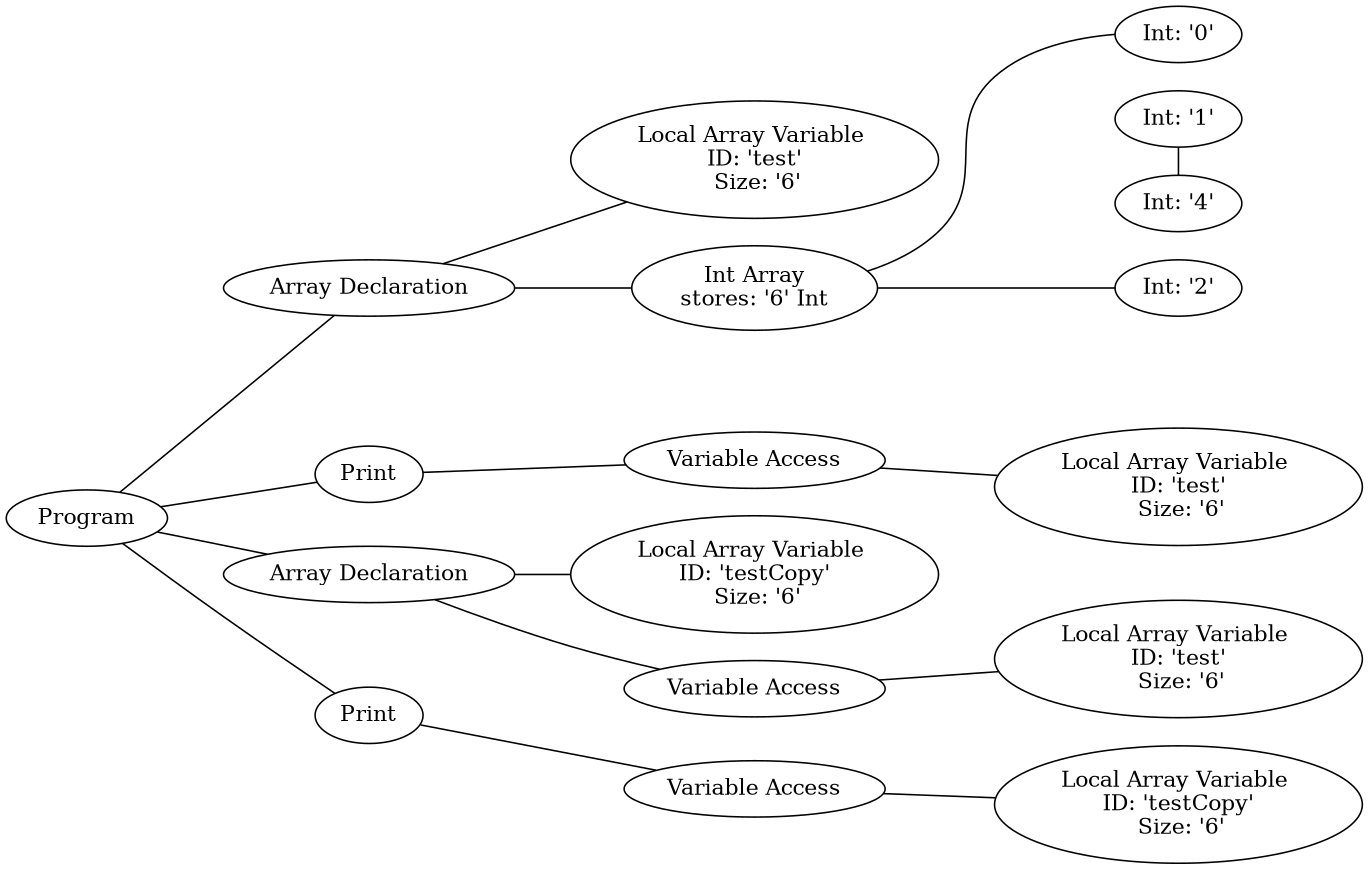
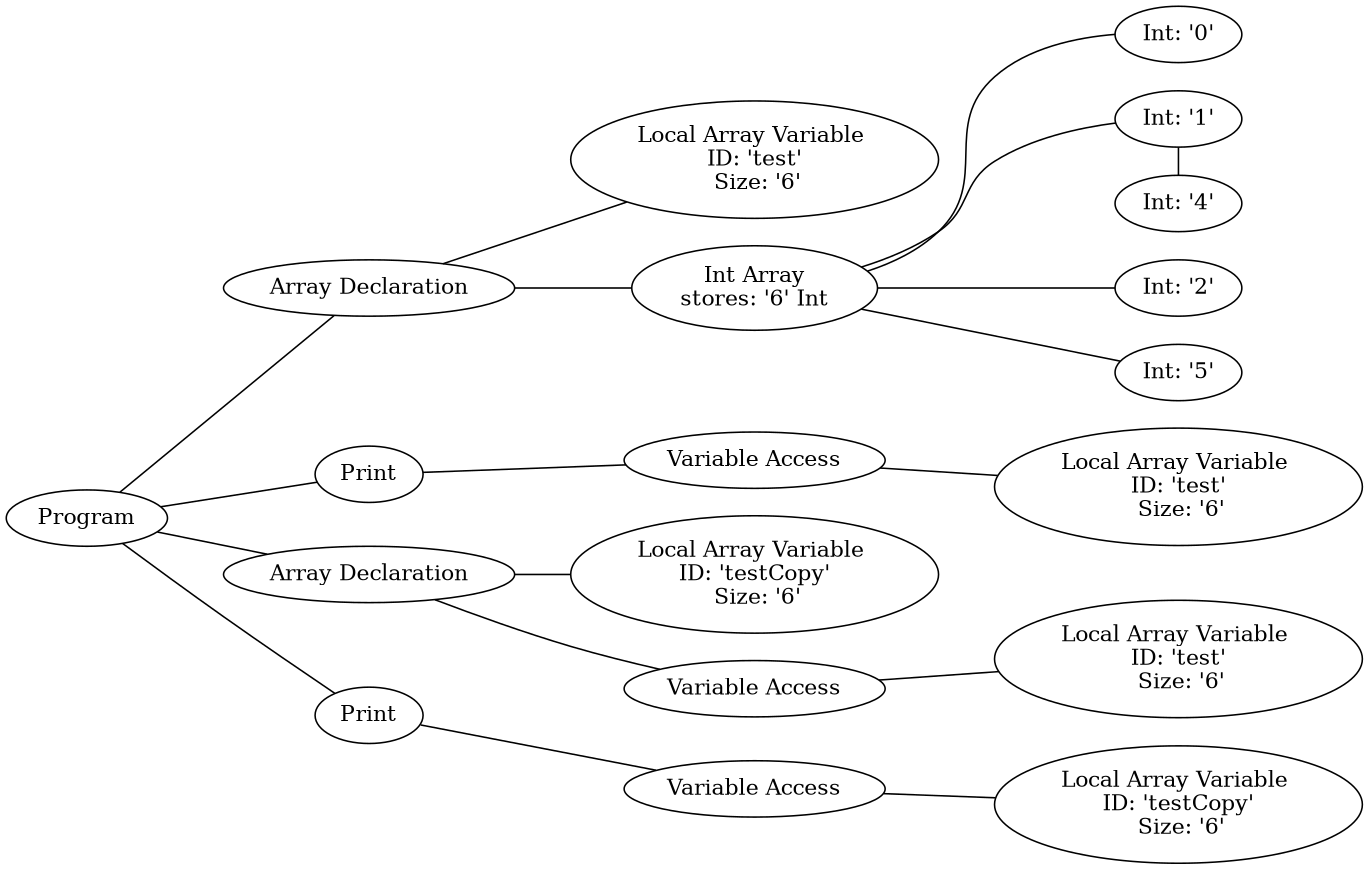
edge "Int: '1'" -- "Int Array": added
node "Int: '5'": added
